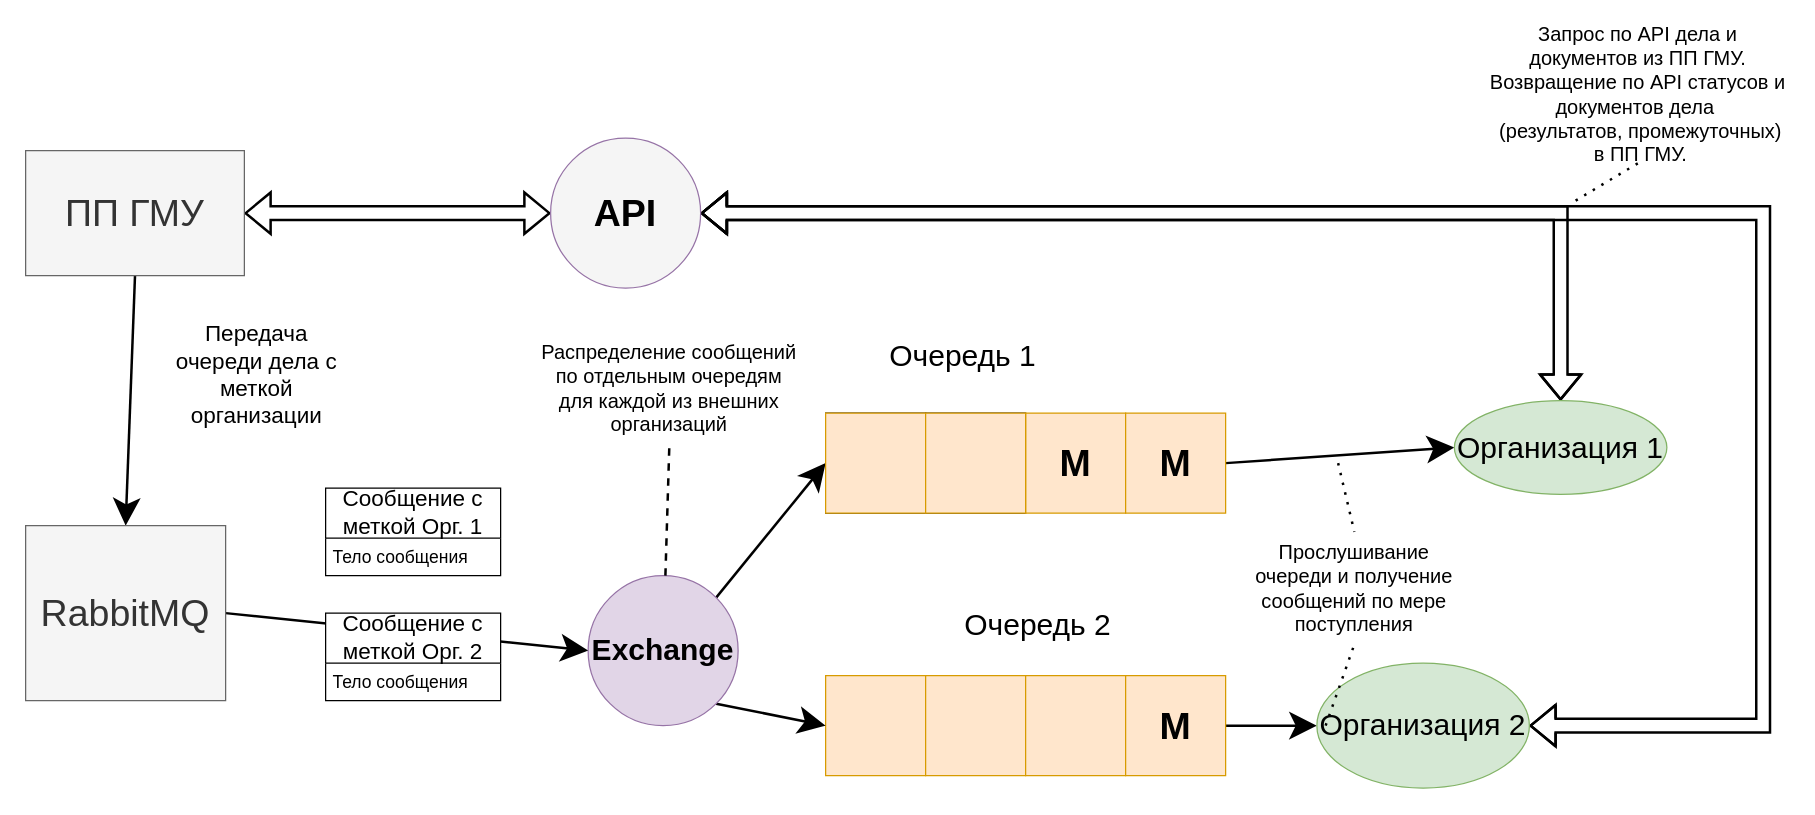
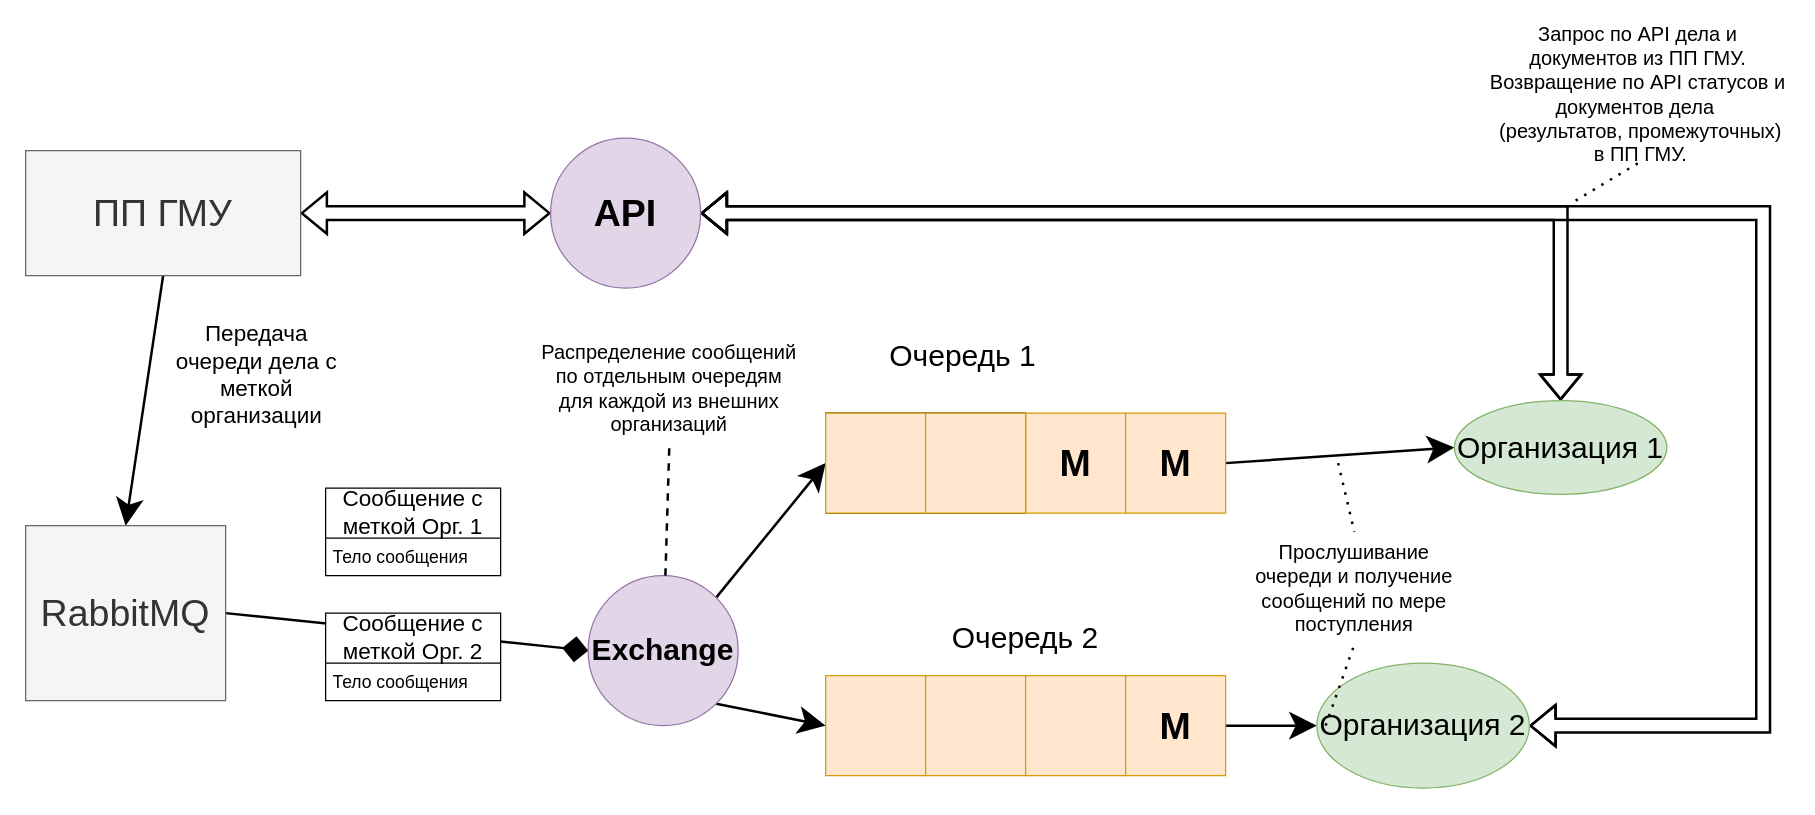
node "ПП ГМУ": size 219x125 -> 275x125
node "API": fillcolor #f5f5f5 -> #e1d5e7
node "Очередь 2": moved (1038, 626) -> (1026, 638)
edge "RabbitMQ" -> "Exchange": arrowhead classic -> diamond
